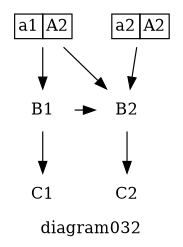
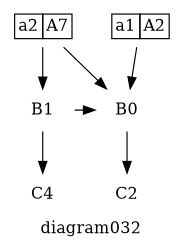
node "a2": text "A2" -> "A7"
edge "a1" -> "B1": now "a2" -> "B1"
node "B2": label "B2" -> "B0"
node "C1": label "C1" -> "C4"
